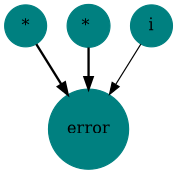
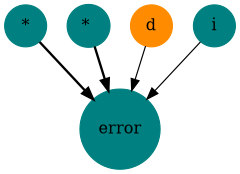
node "d": added
